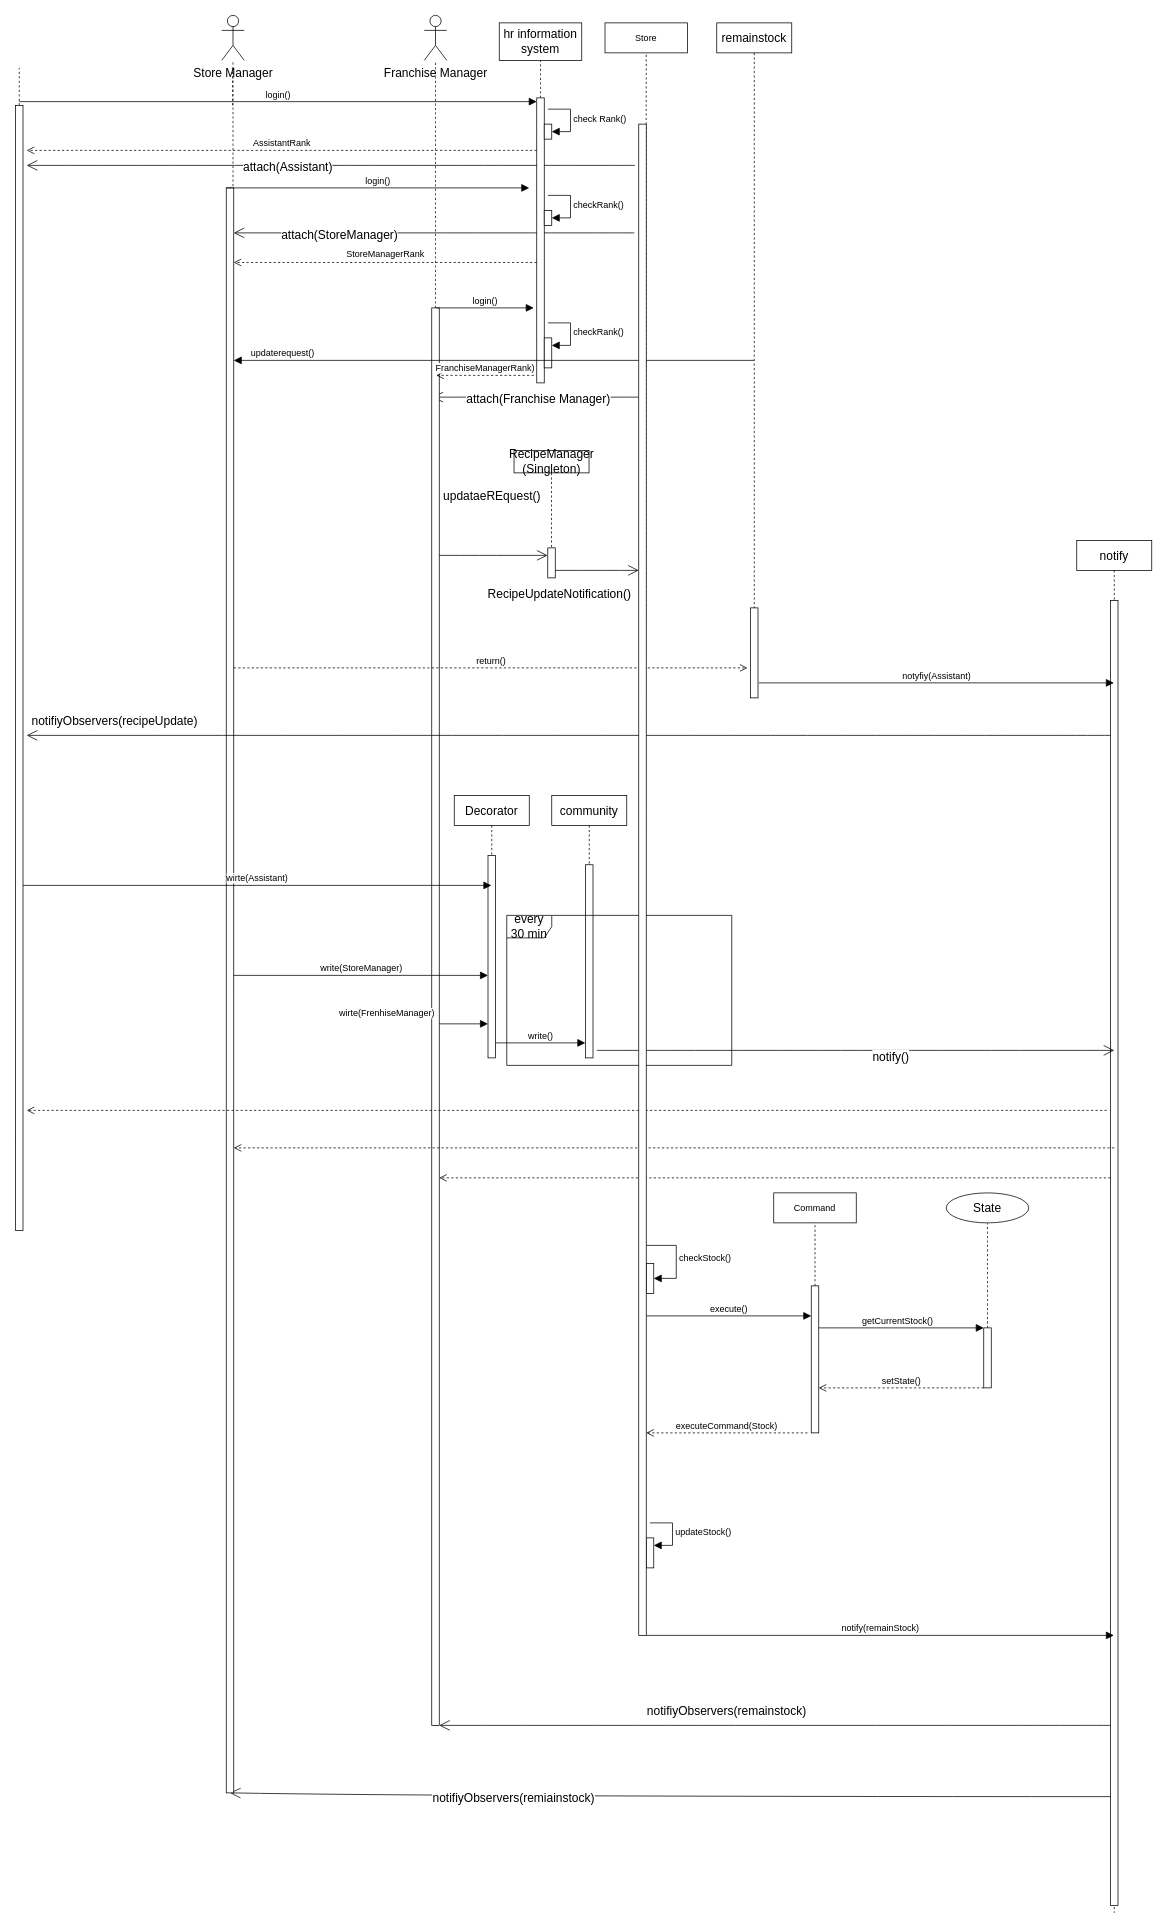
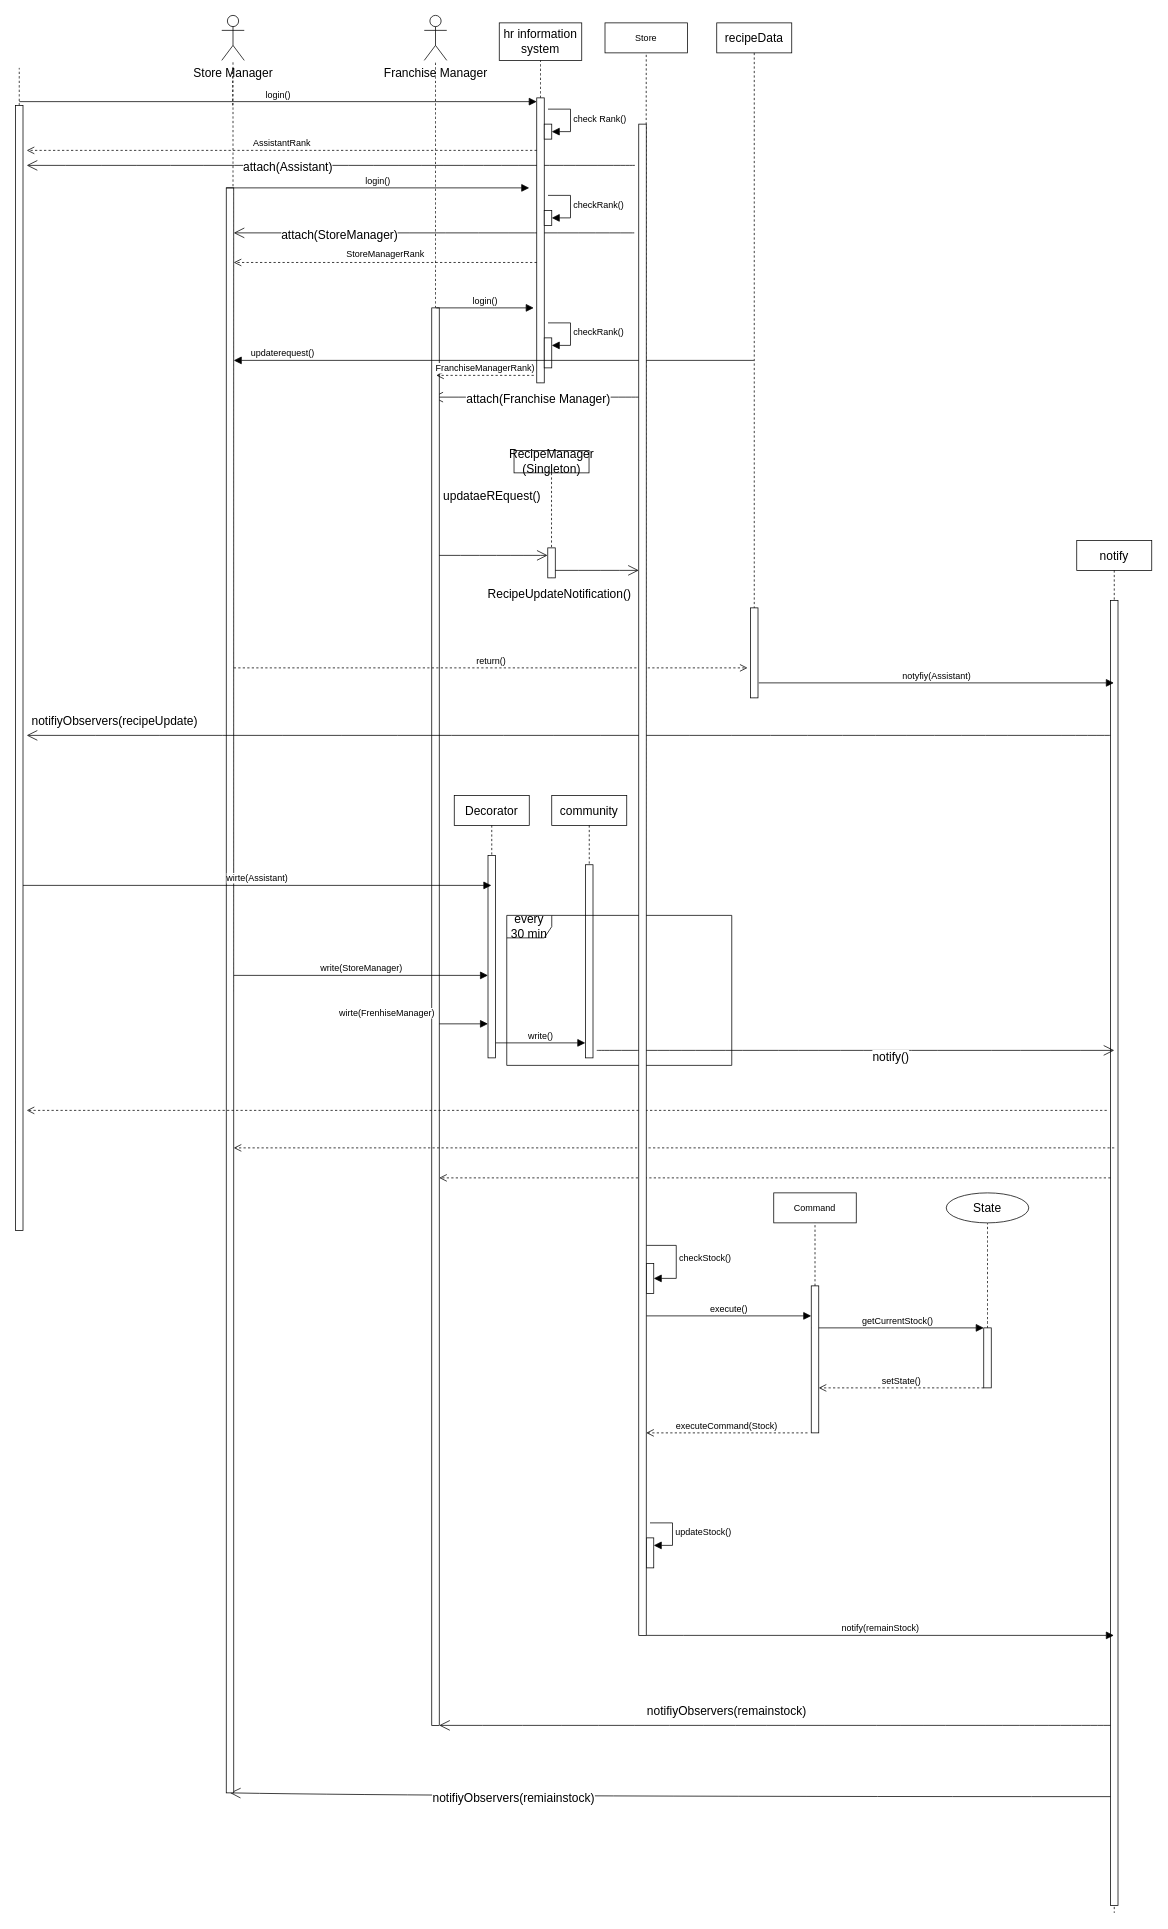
node "remainstock": label "remainstock" -> "recipeData"
